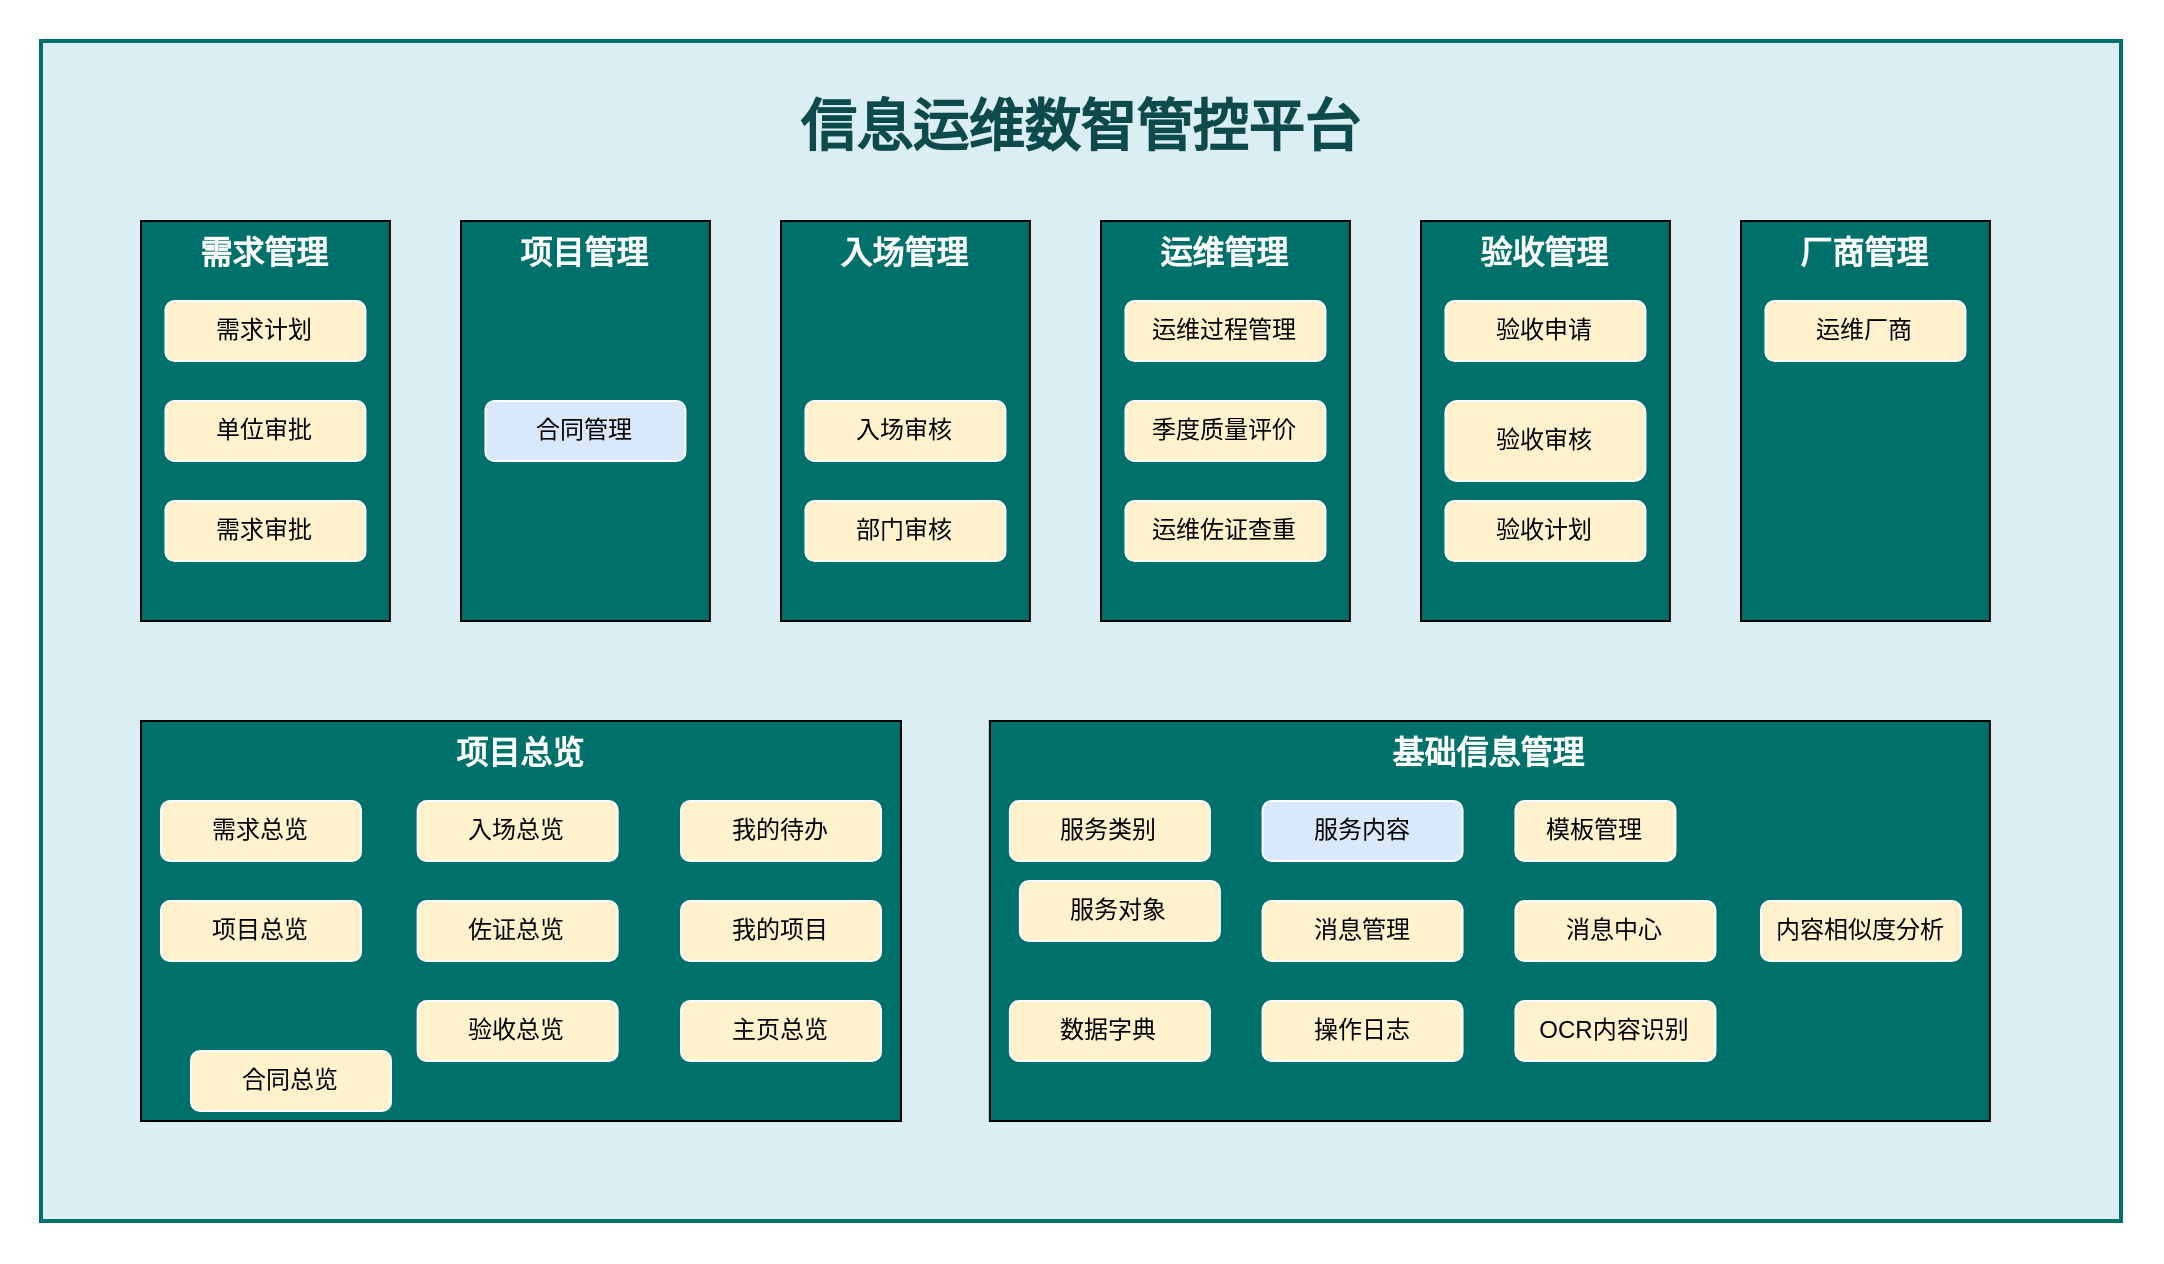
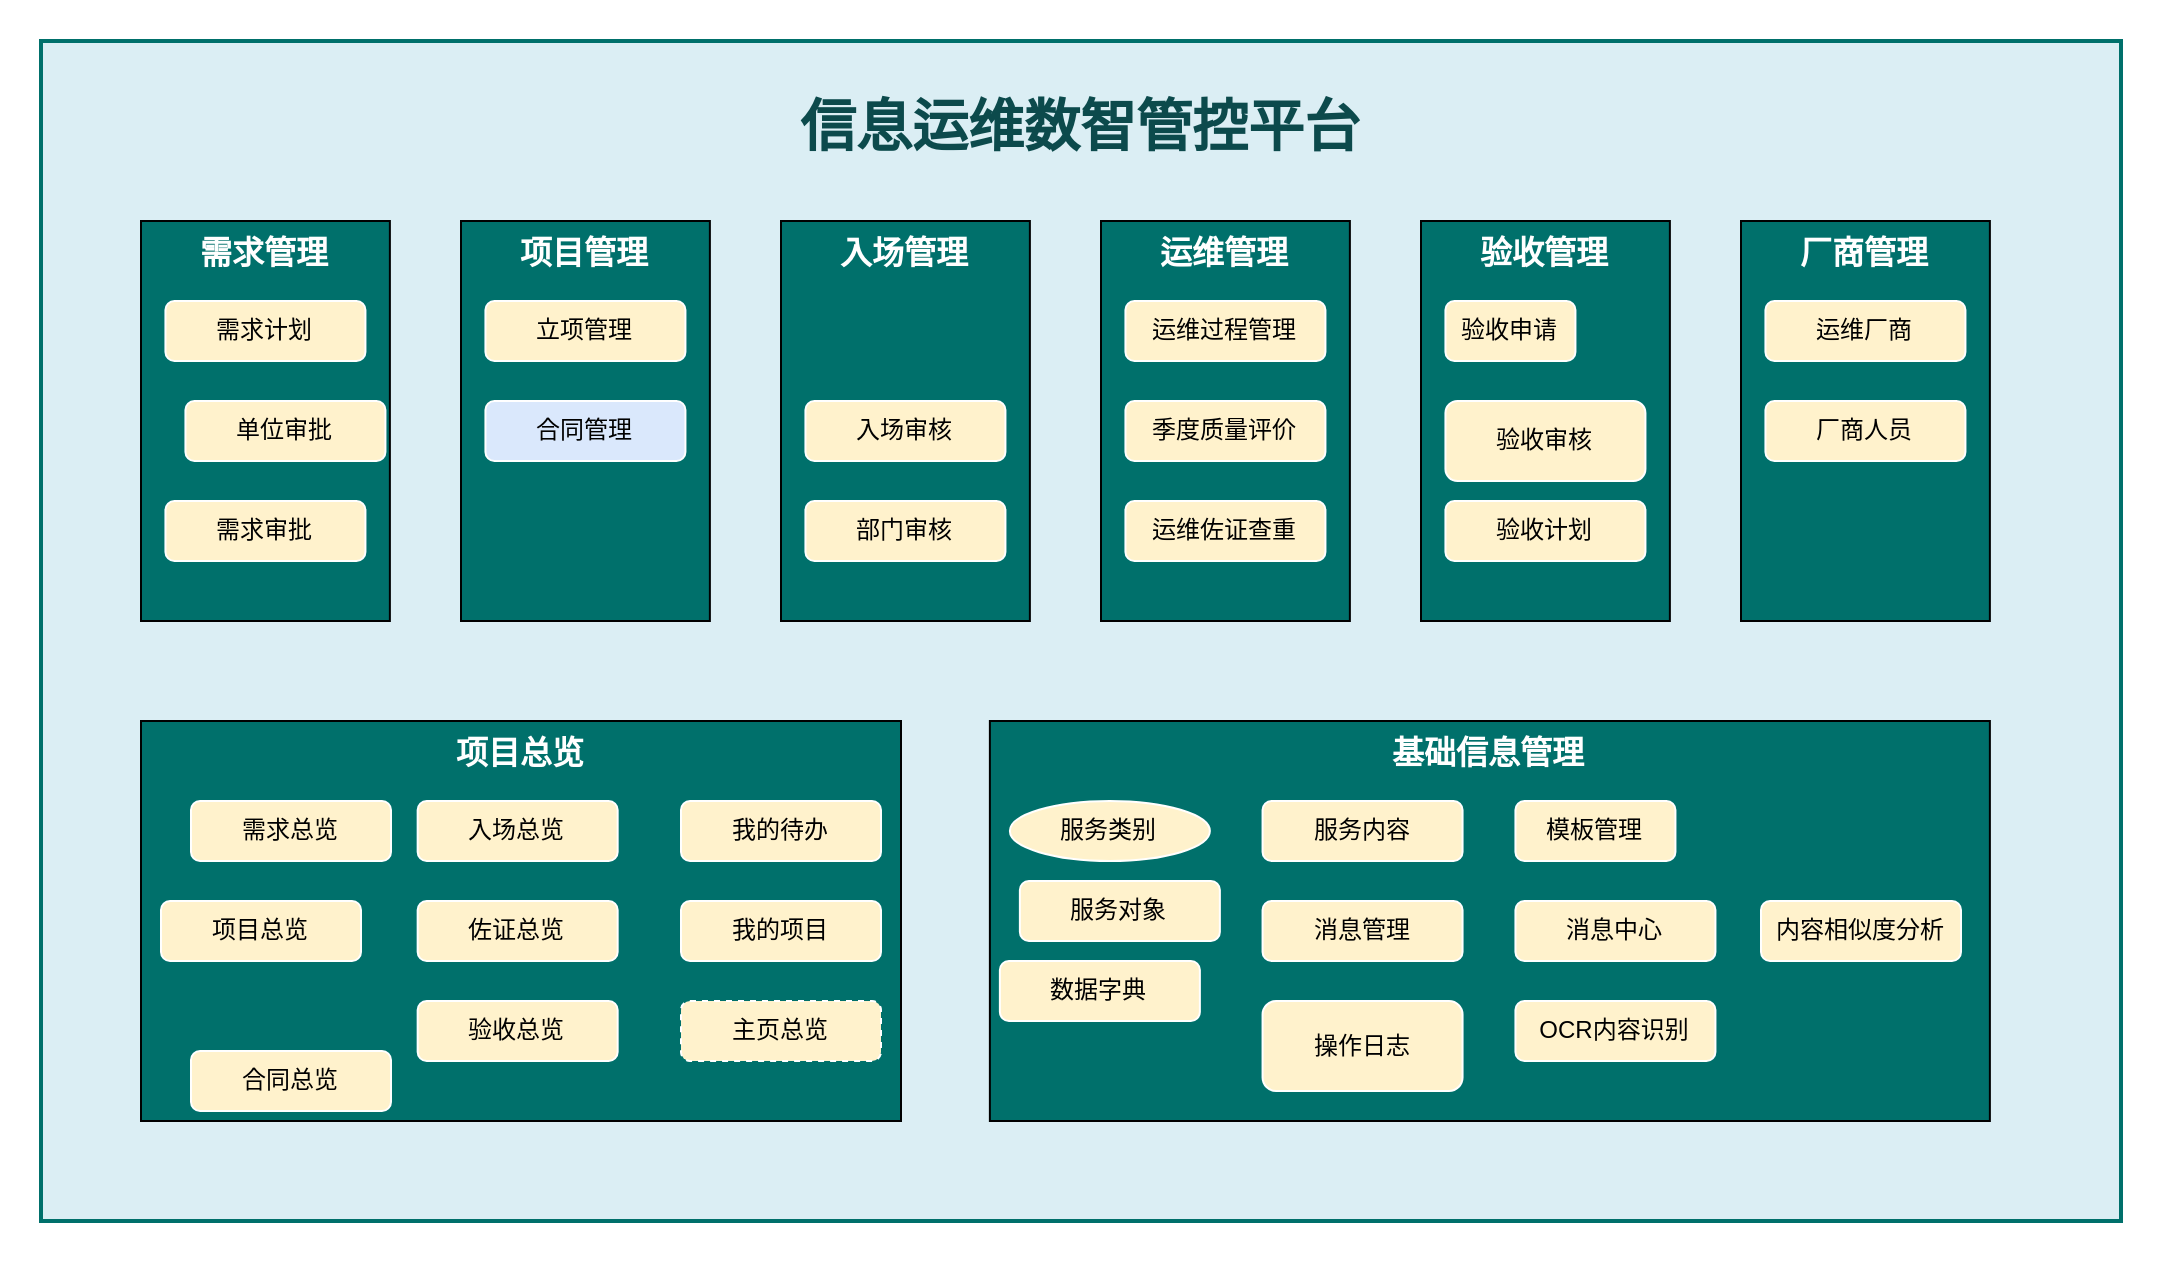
node "立项管理": added
node "验收申请": size 200x60 -> 130x60
node "单位审批": moved (265, 431) -> (285, 431)
node "厂商人员": added
node "需求总览": moved (261, 831) -> (291, 831)
node "服务类别": shape rounded rectangle -> ellipse
node "服务内容": fillcolor #dae8fc -> #fff2cc
node "主页总览": style solid -> dashed
node "数据字典": moved (1110, 1031) -> (1100, 991)
node "操作日志": size 200x60 -> 200x90
